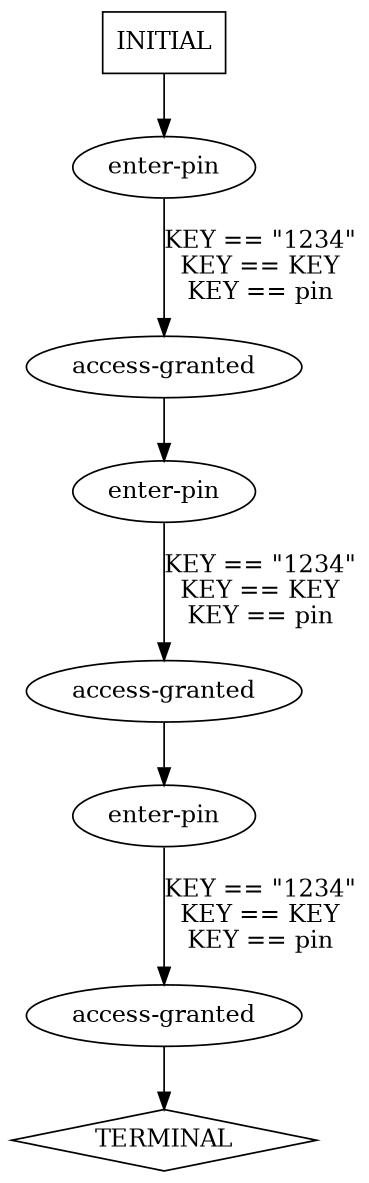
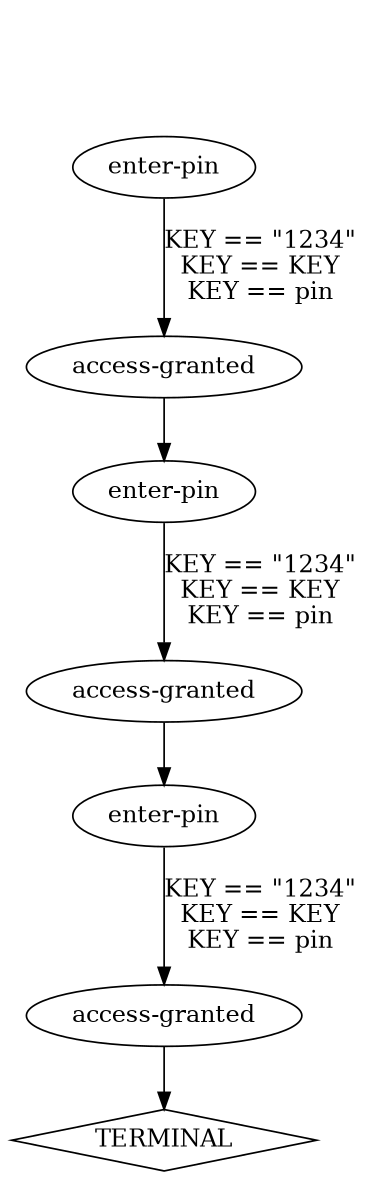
node "INITIAL": removed
